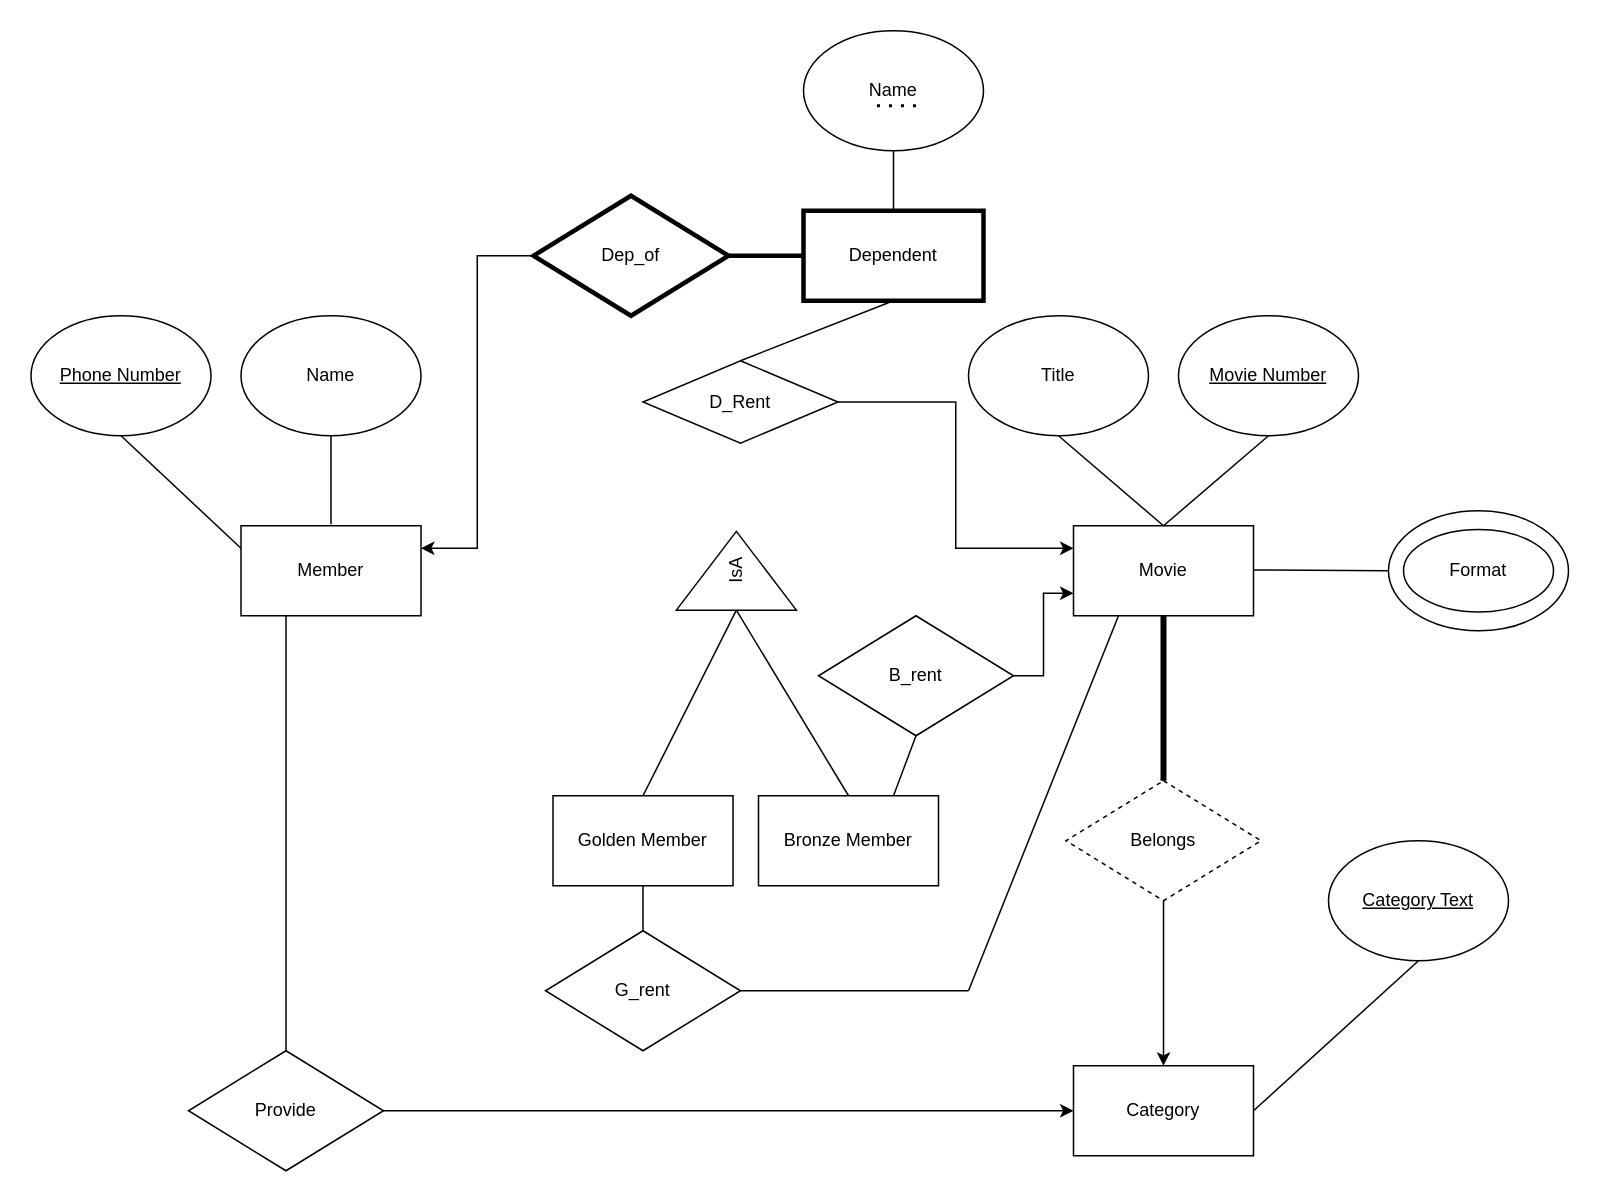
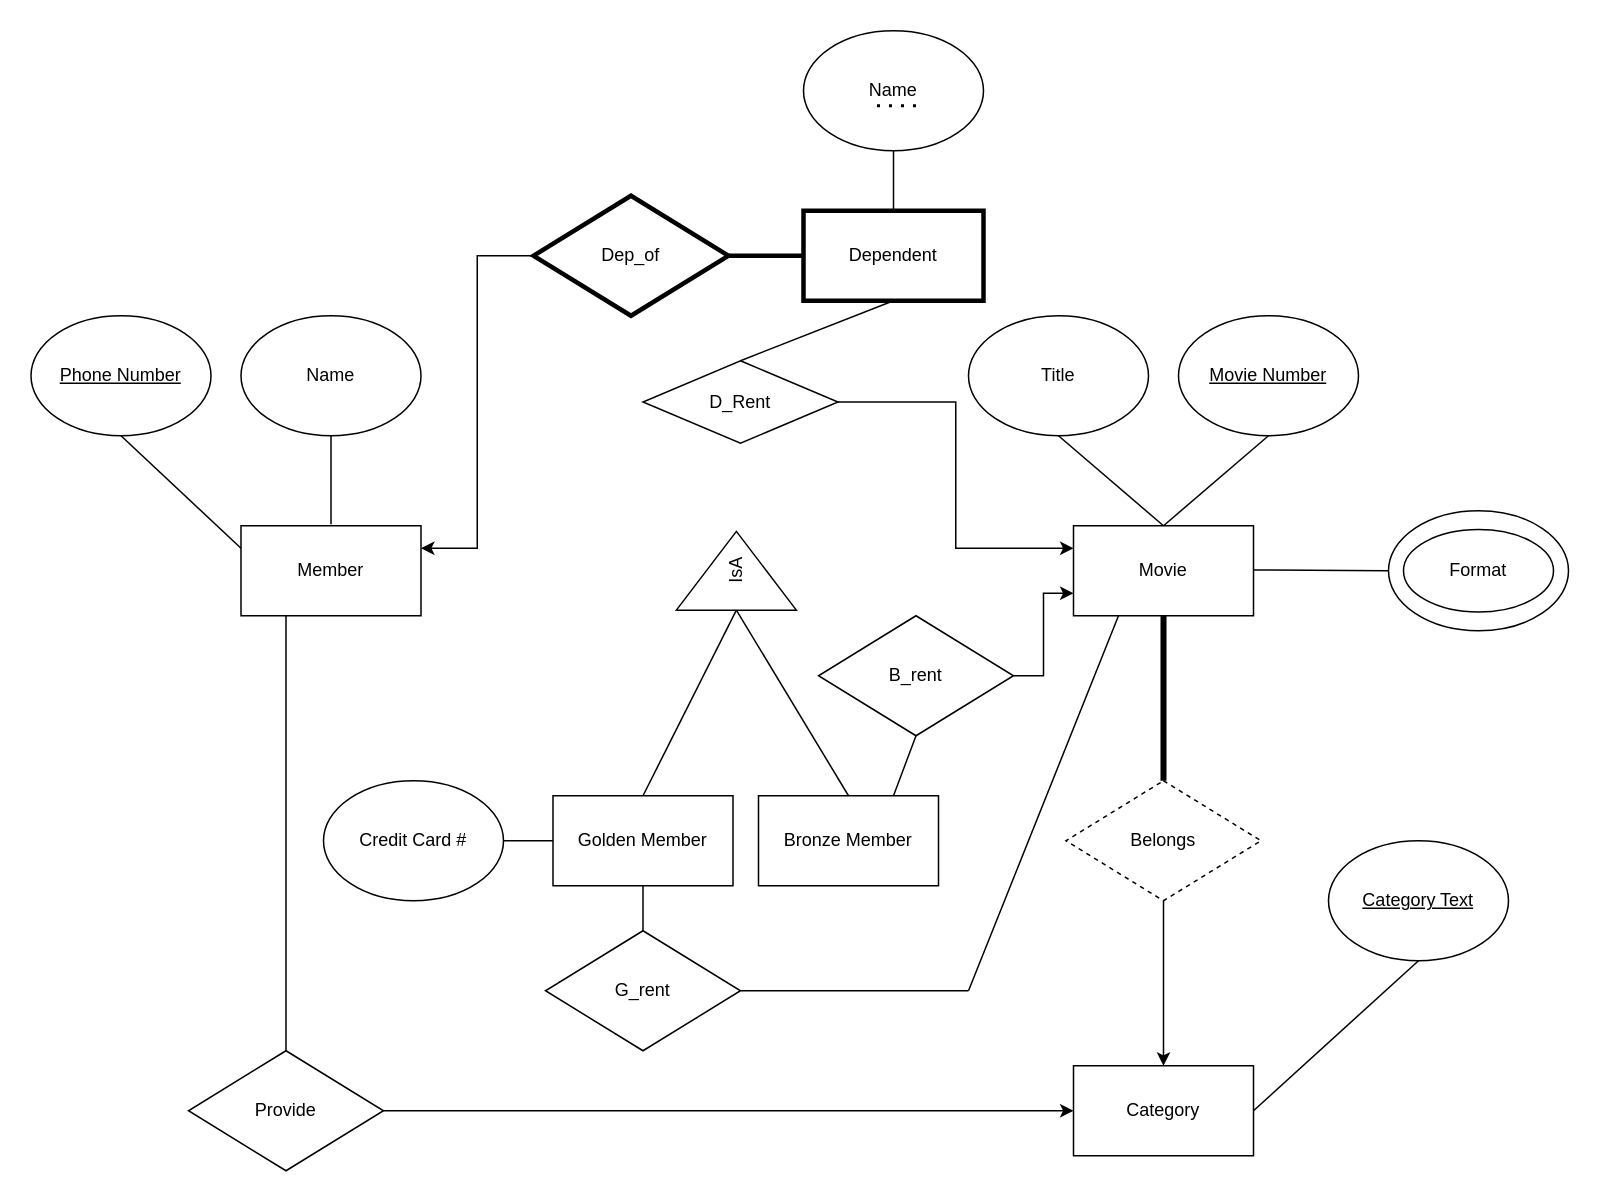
node "Credit Card #": added
edge "Credit Card #" -- "Golden Member": added
